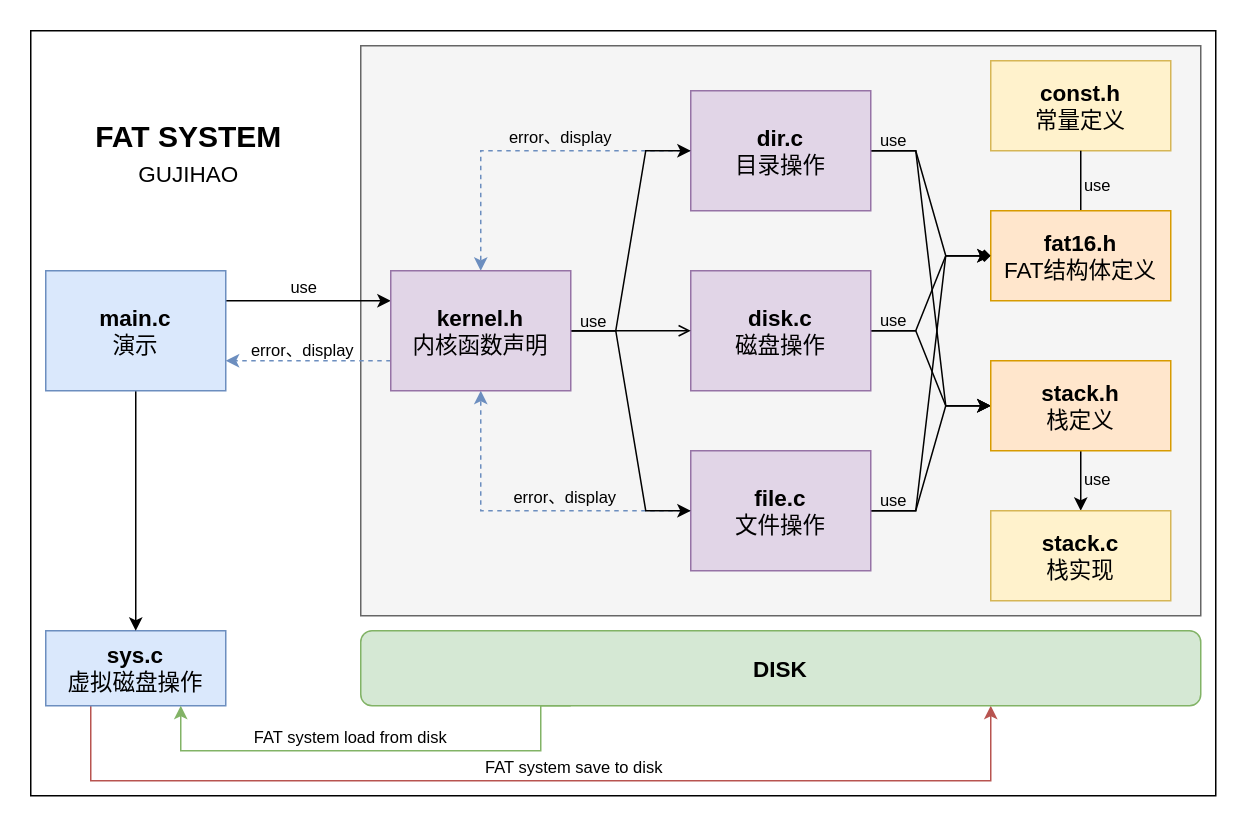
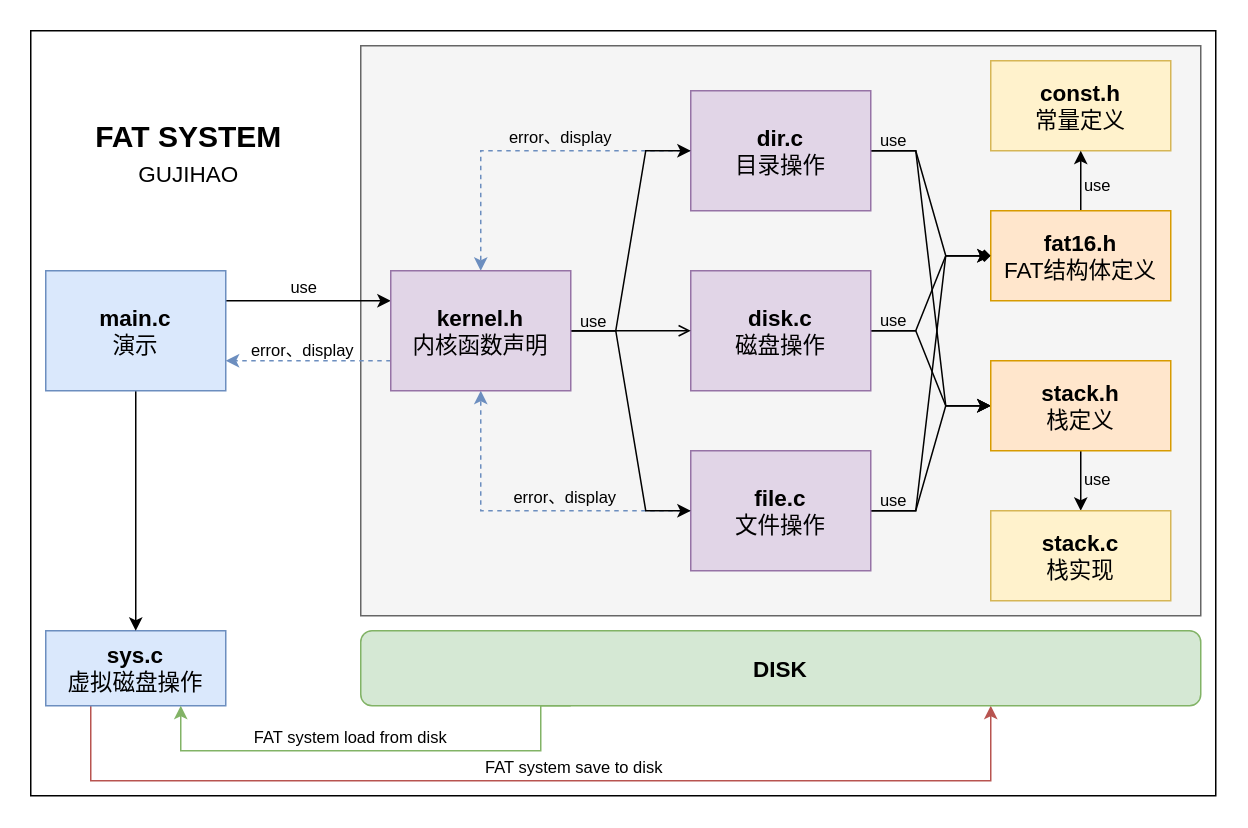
edge "const.h常量定义" -- "fat16.h FAT结构体定义": arrowhead none -> classic
